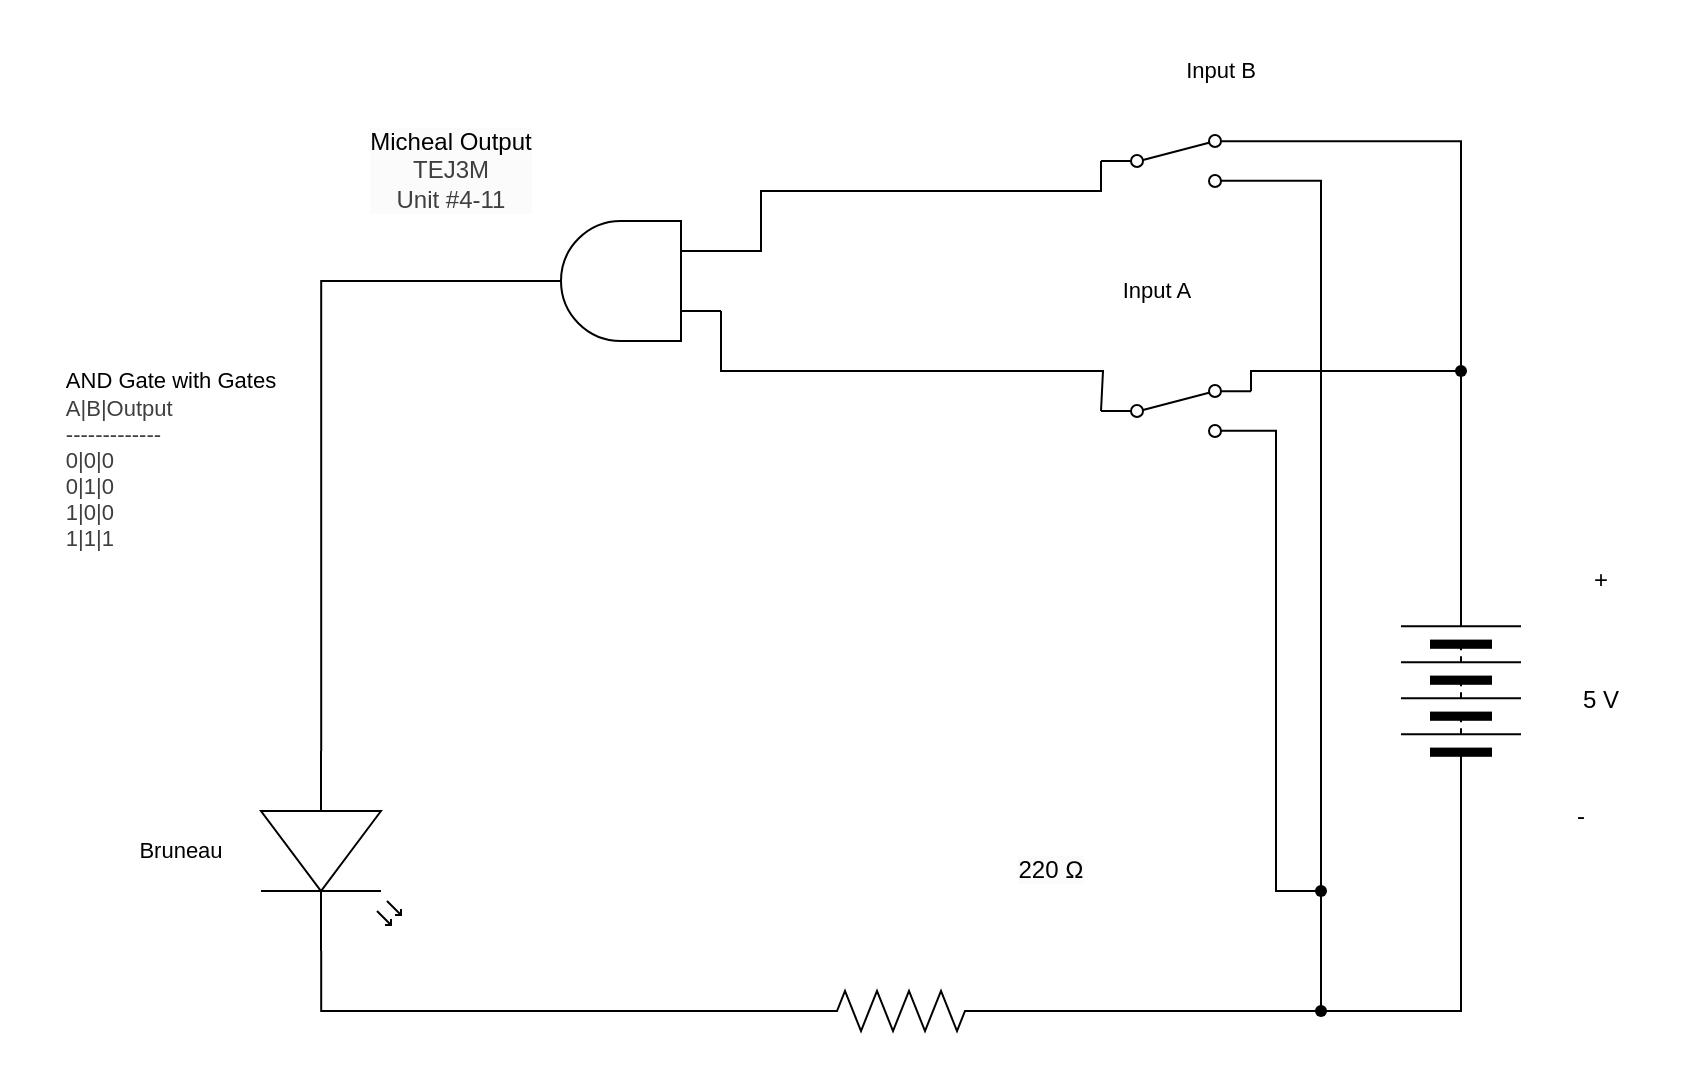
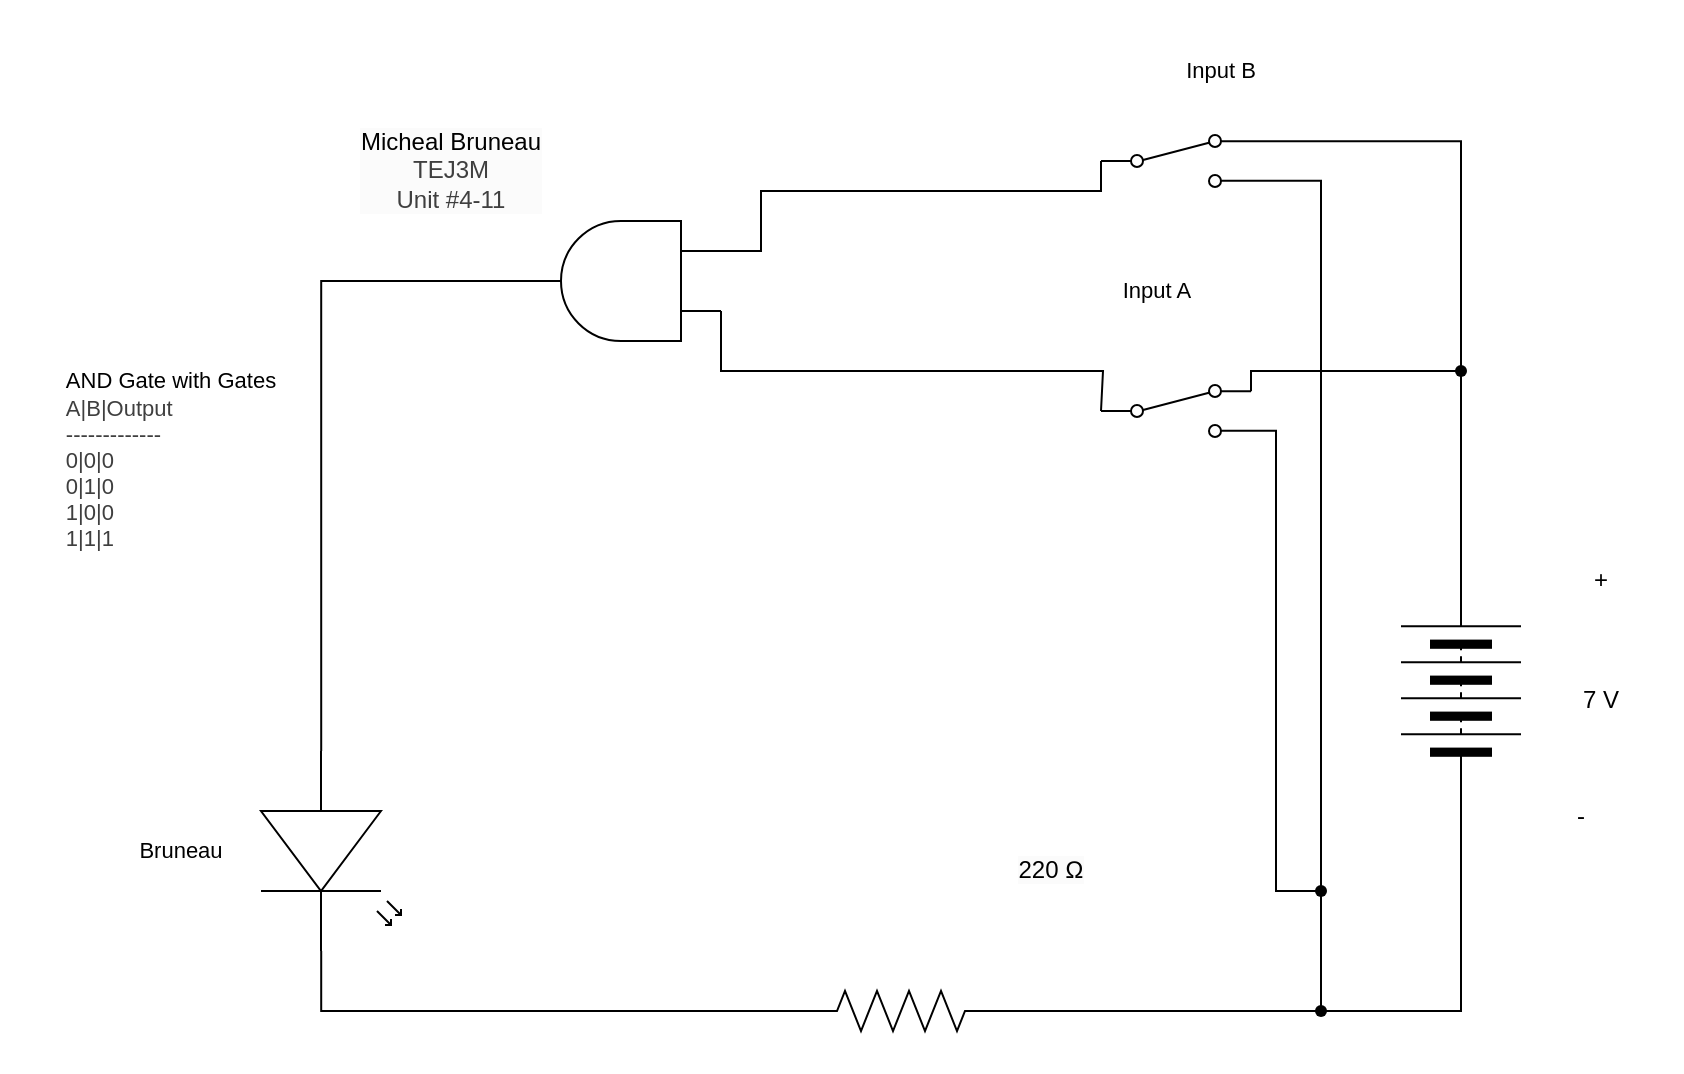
node "Micheal Output TEJ3M Unit #4-11": label "Micheal Output TEJ3M Unit #4-11" -> "Micheal Bruneau TEJ3M Unit #4-11"
node "5 V": label "5 V" -> "7 V"
